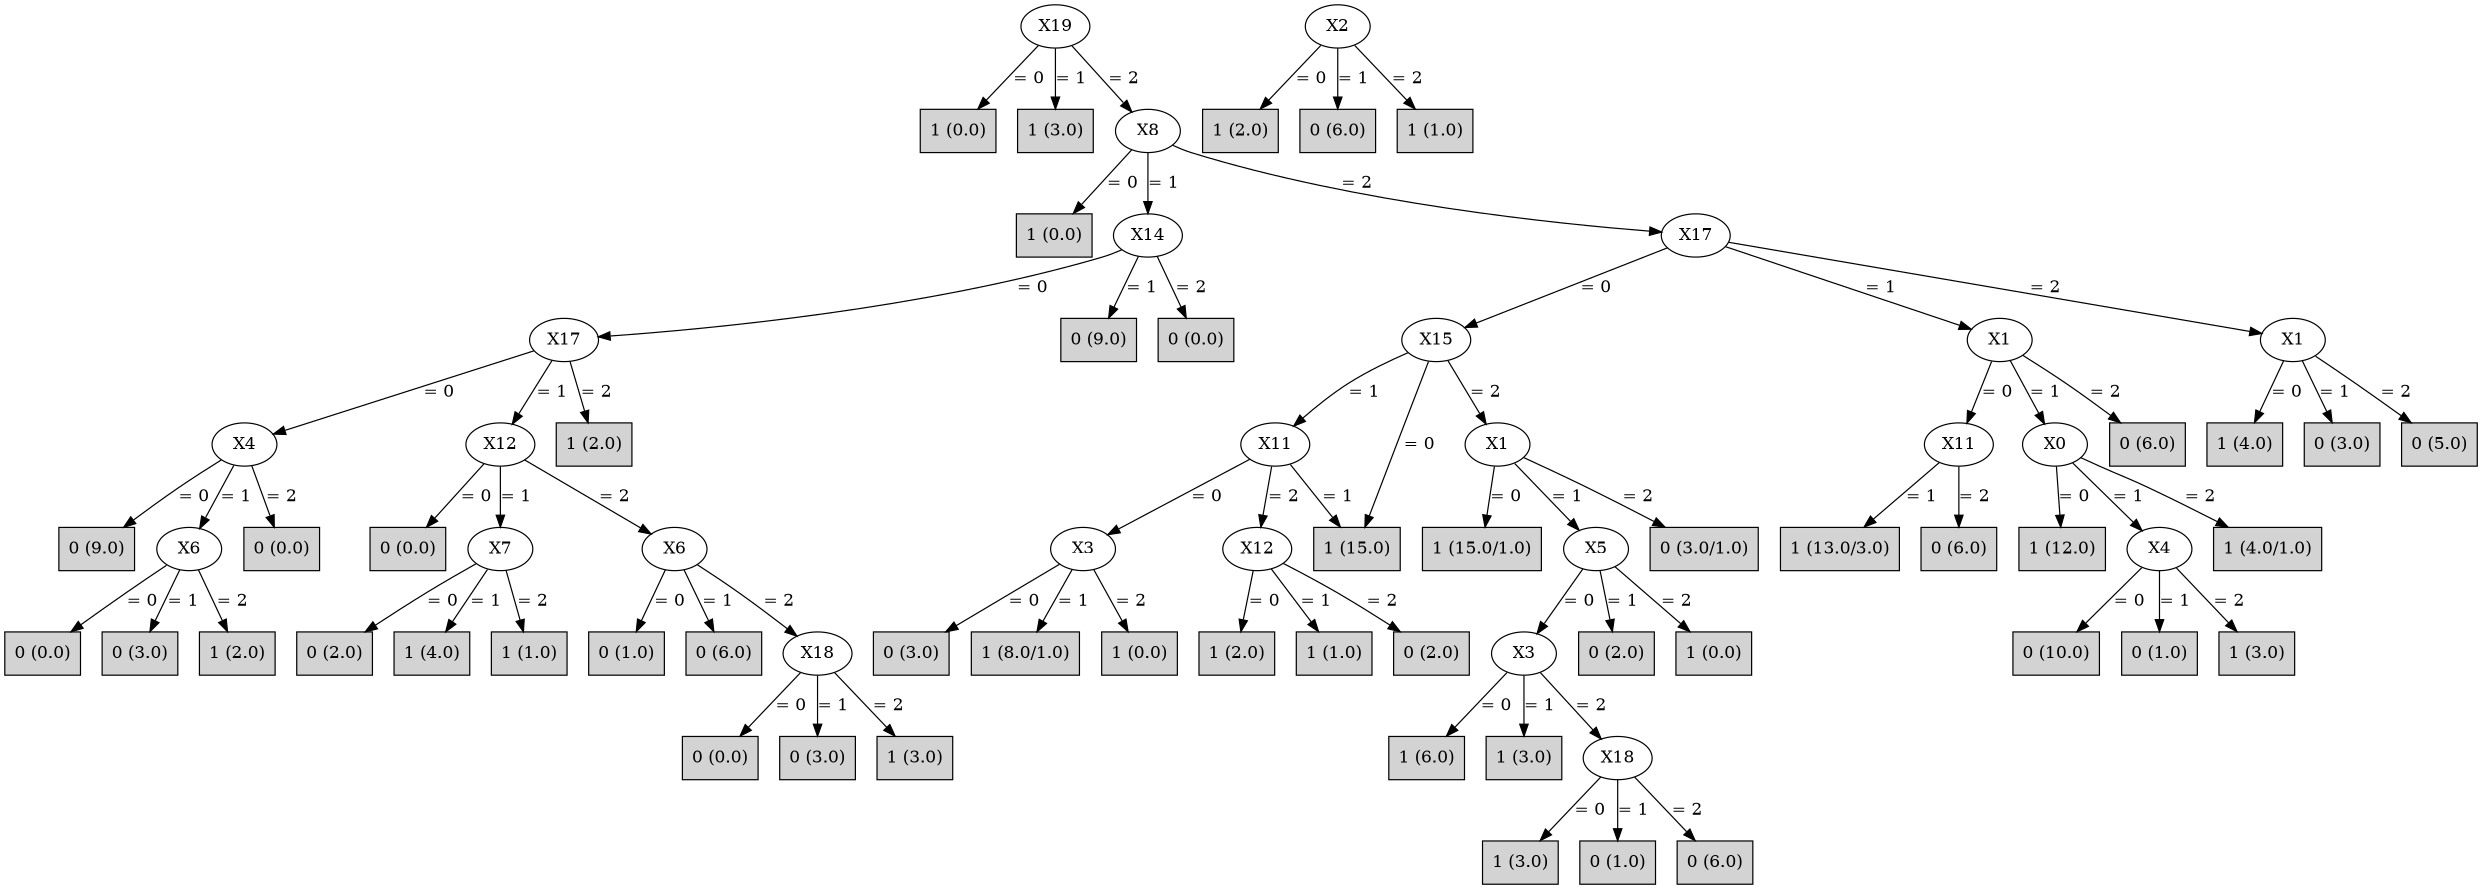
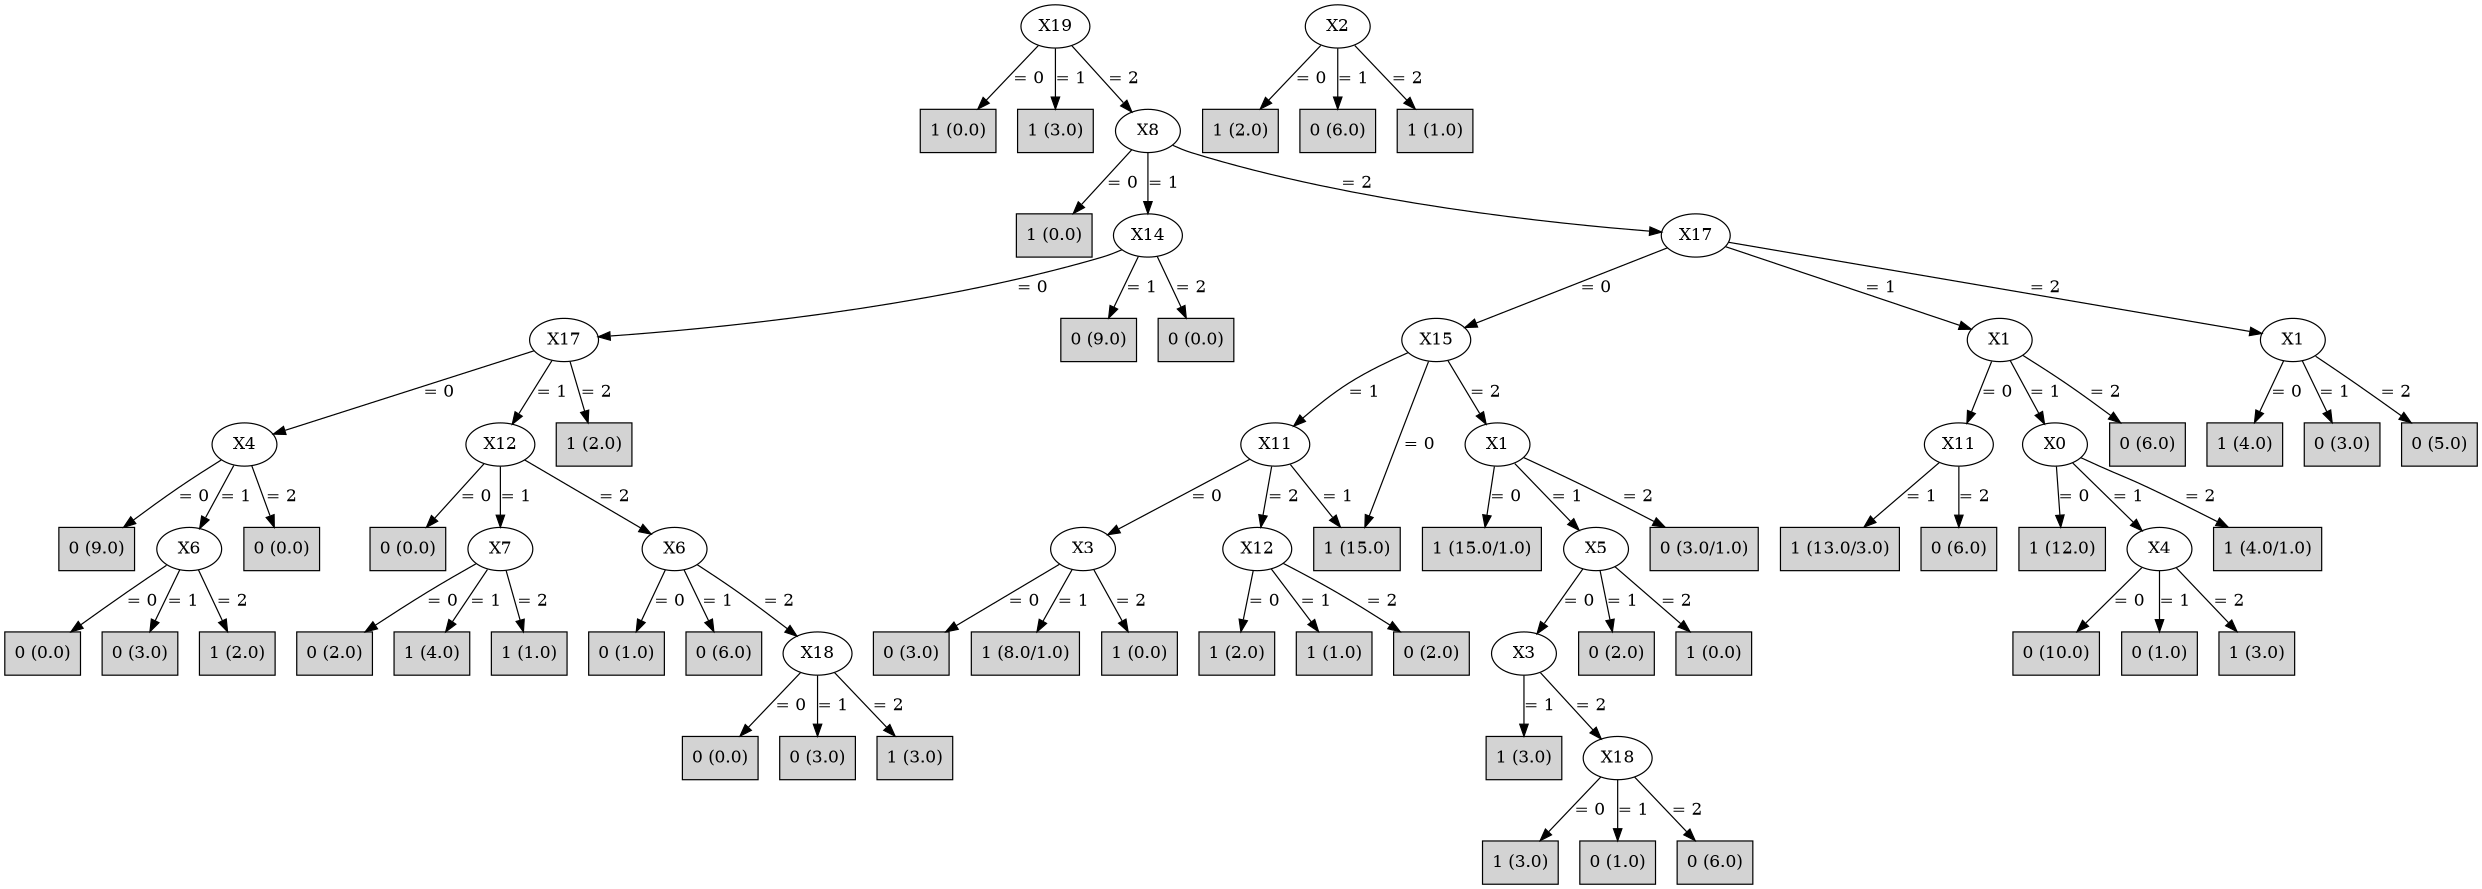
node "1 (6.0)": removed
